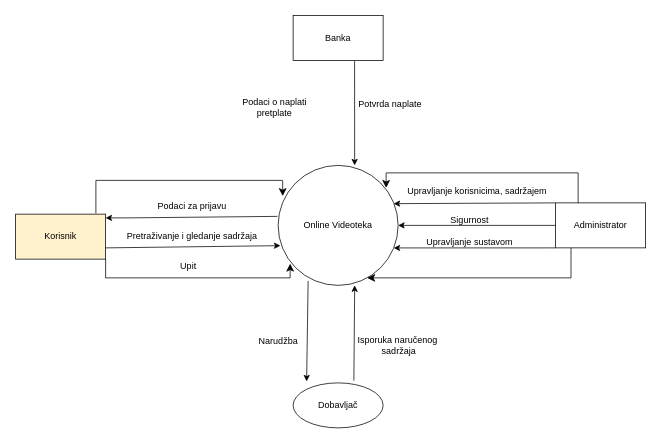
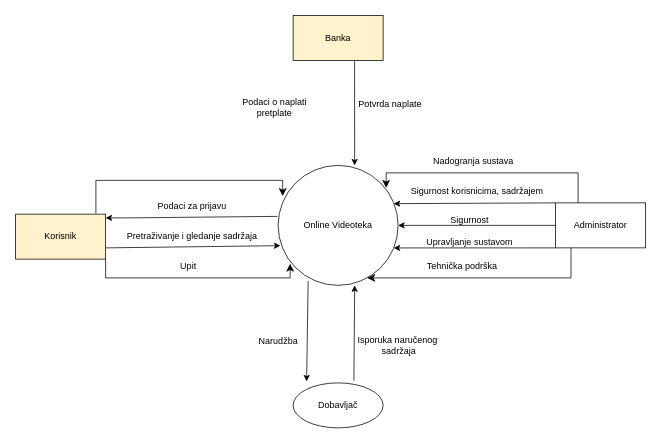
node "Banka": fillcolor #ffffff -> #fff2cc
node "Nadogranja sustava": added
node "Upravljanje korisnicima, sadržajem": label "Upravljanje korisnicima, sadržajem" -> "Sigurnost korisnicima, sadržajem"
node "Tehnička podrška": added
